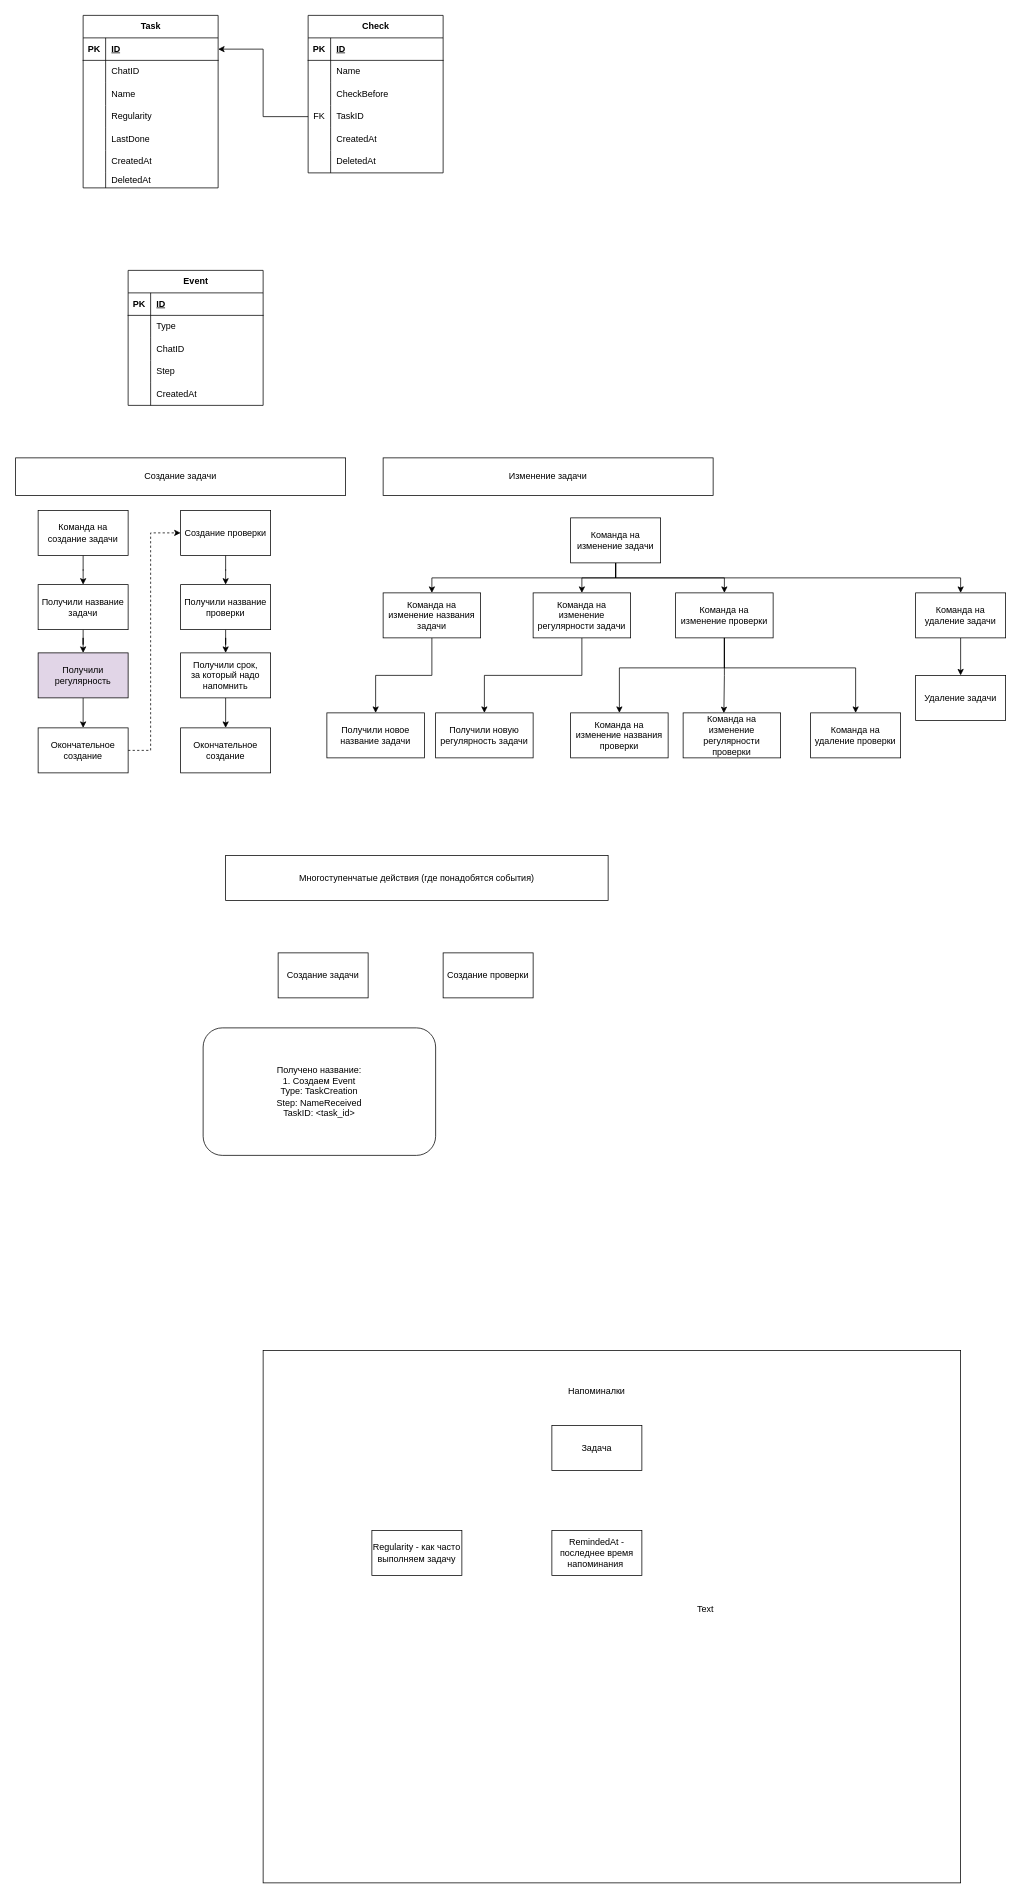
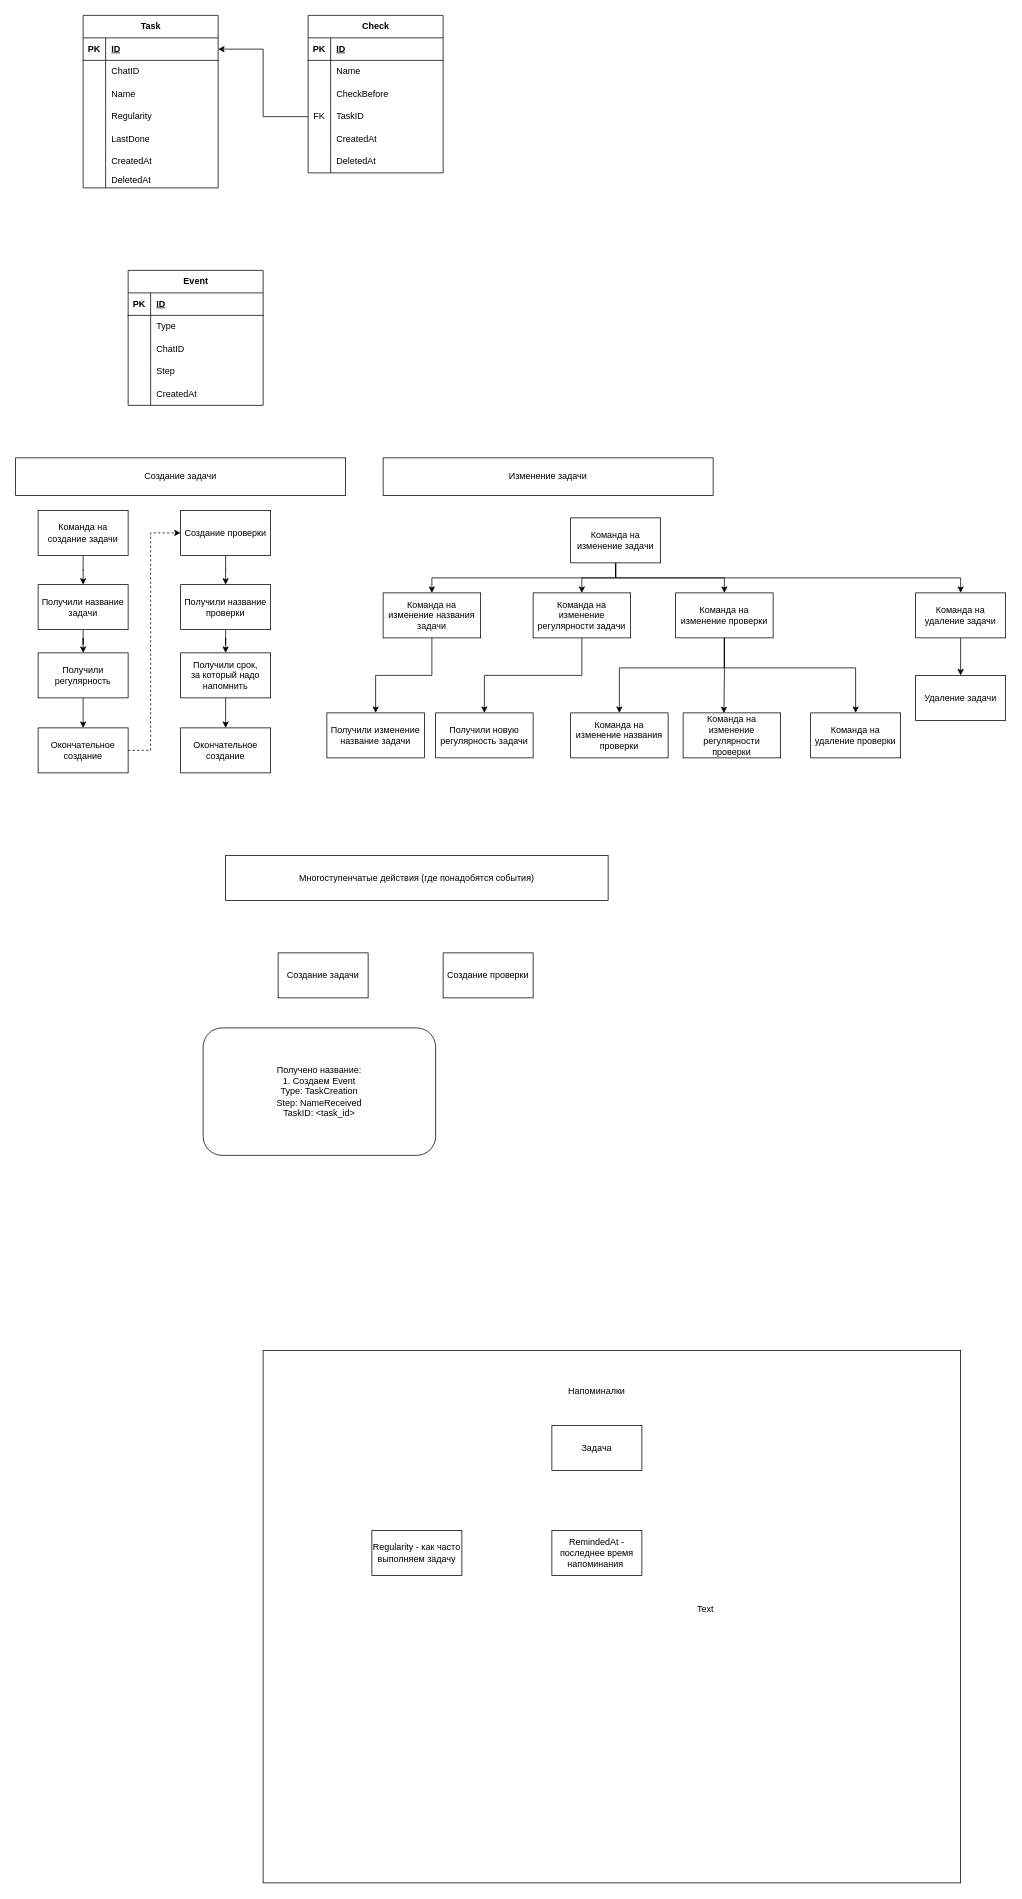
node "Получили регулярность": fillcolor #e1d5e7 -> #ffffff
node "Получили новое название задачи": label "Получили новое название задачи" -> "Получили изменение название задачи"
